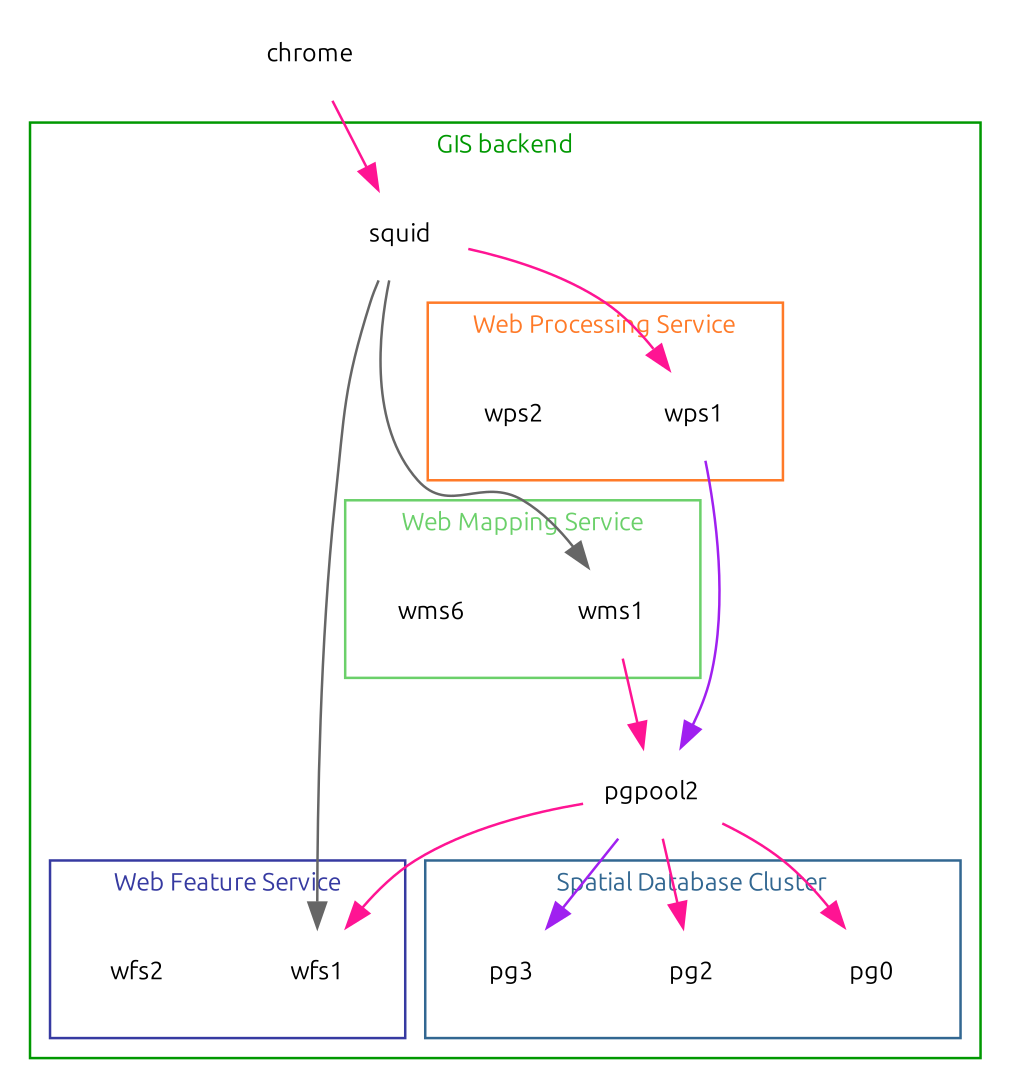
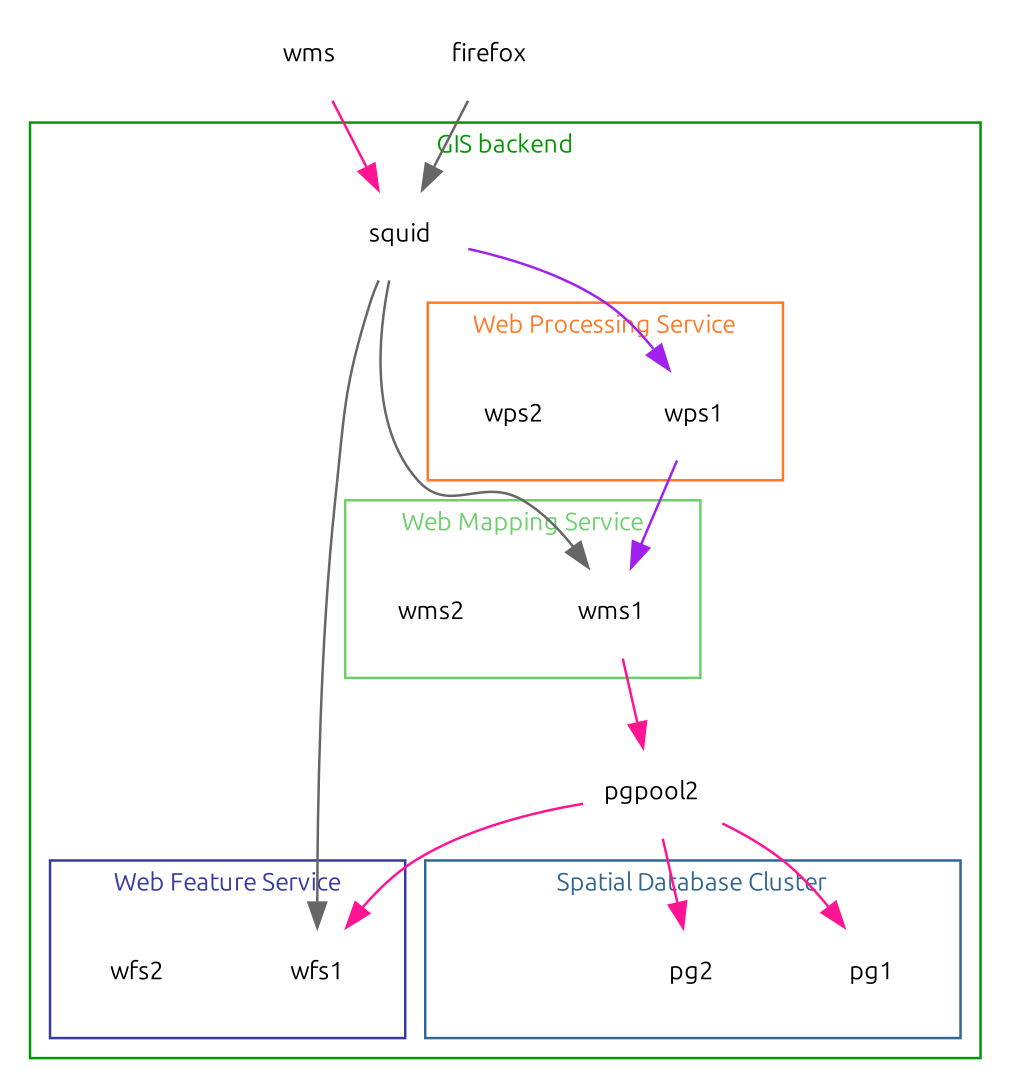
node "chrome": label "chrome" -> "wms"
node "firefox": added
edge "squid" -> "wps1": color deeppink -> purple
edge "wps1" -> "pgpool2": now "wps1" -> "wms1"
node "wms6": label "wms6" -> "wms2"
node "pg3": removed
node "pg0": label "pg0" -> "pg1"
